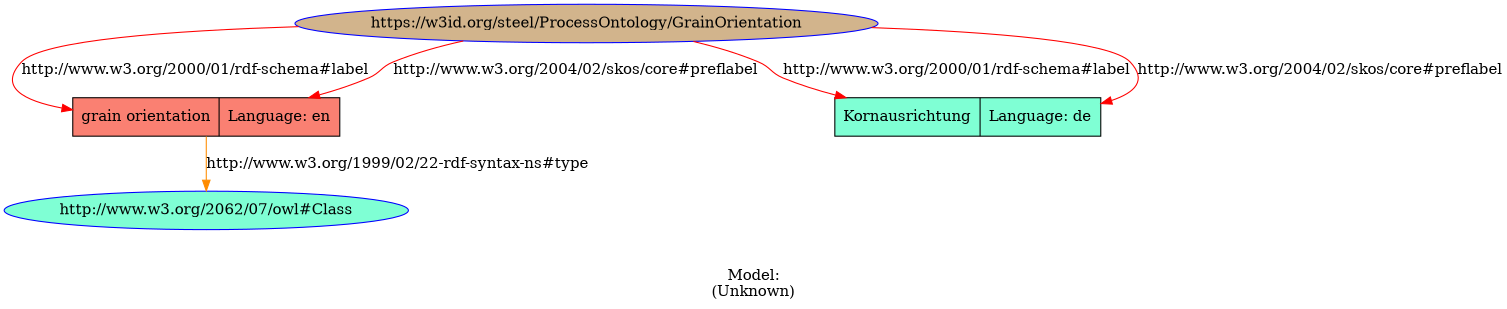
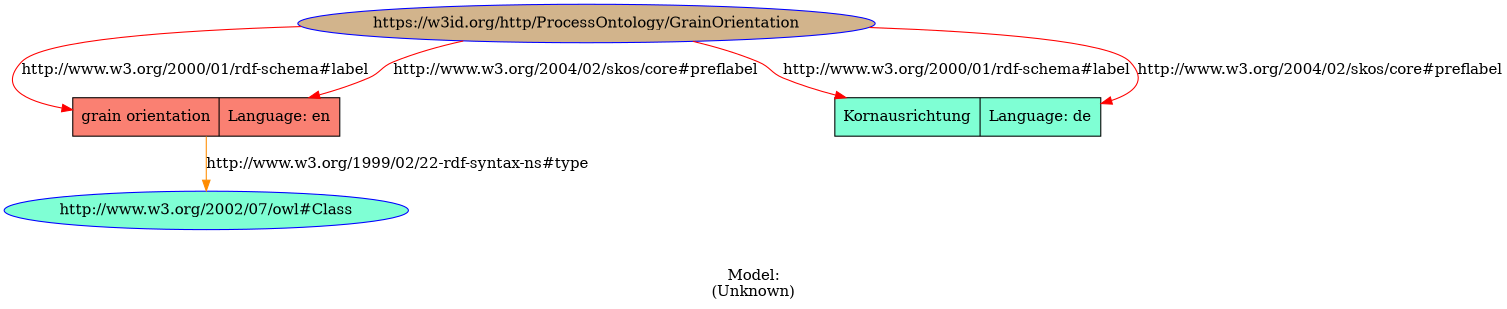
node "https://w3id.org/steel/ProcessOntology/GrainOrientation": label "https://w3id.org/steel/ProcessOntology/GrainOrientation" -> "https://w3id.org/http/ProcessOntology/GrainOrientation"
node "http://www.w3.org/2062/07/owl#Class": label "http://www.w3.org/2062/07/owl#Class" -> "http://www.w3.org/2002/07/owl#Class"
